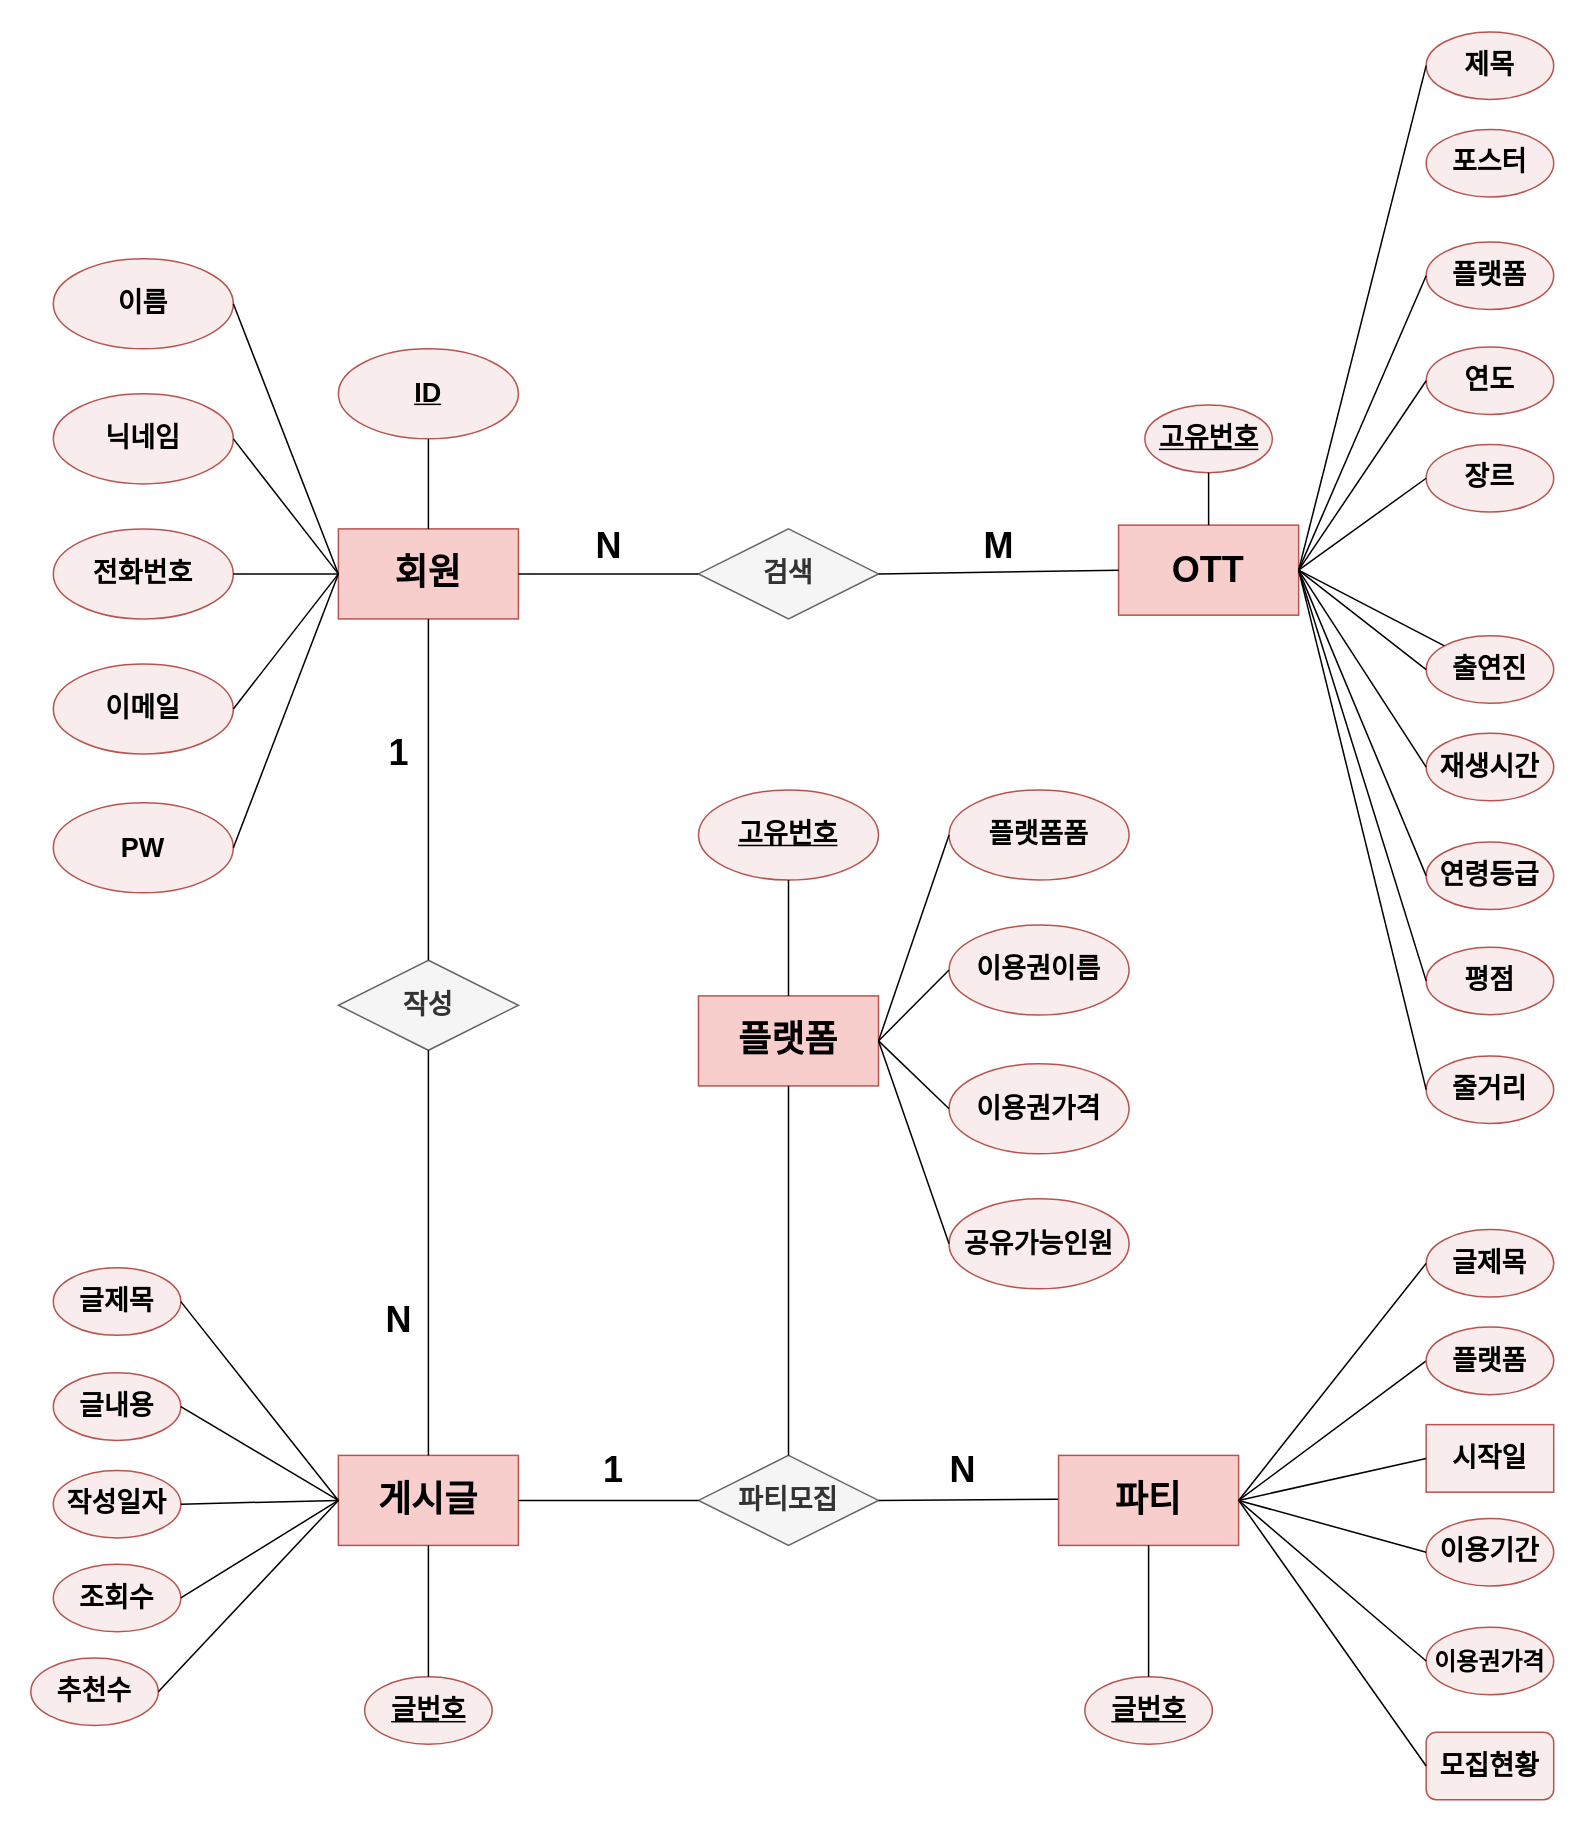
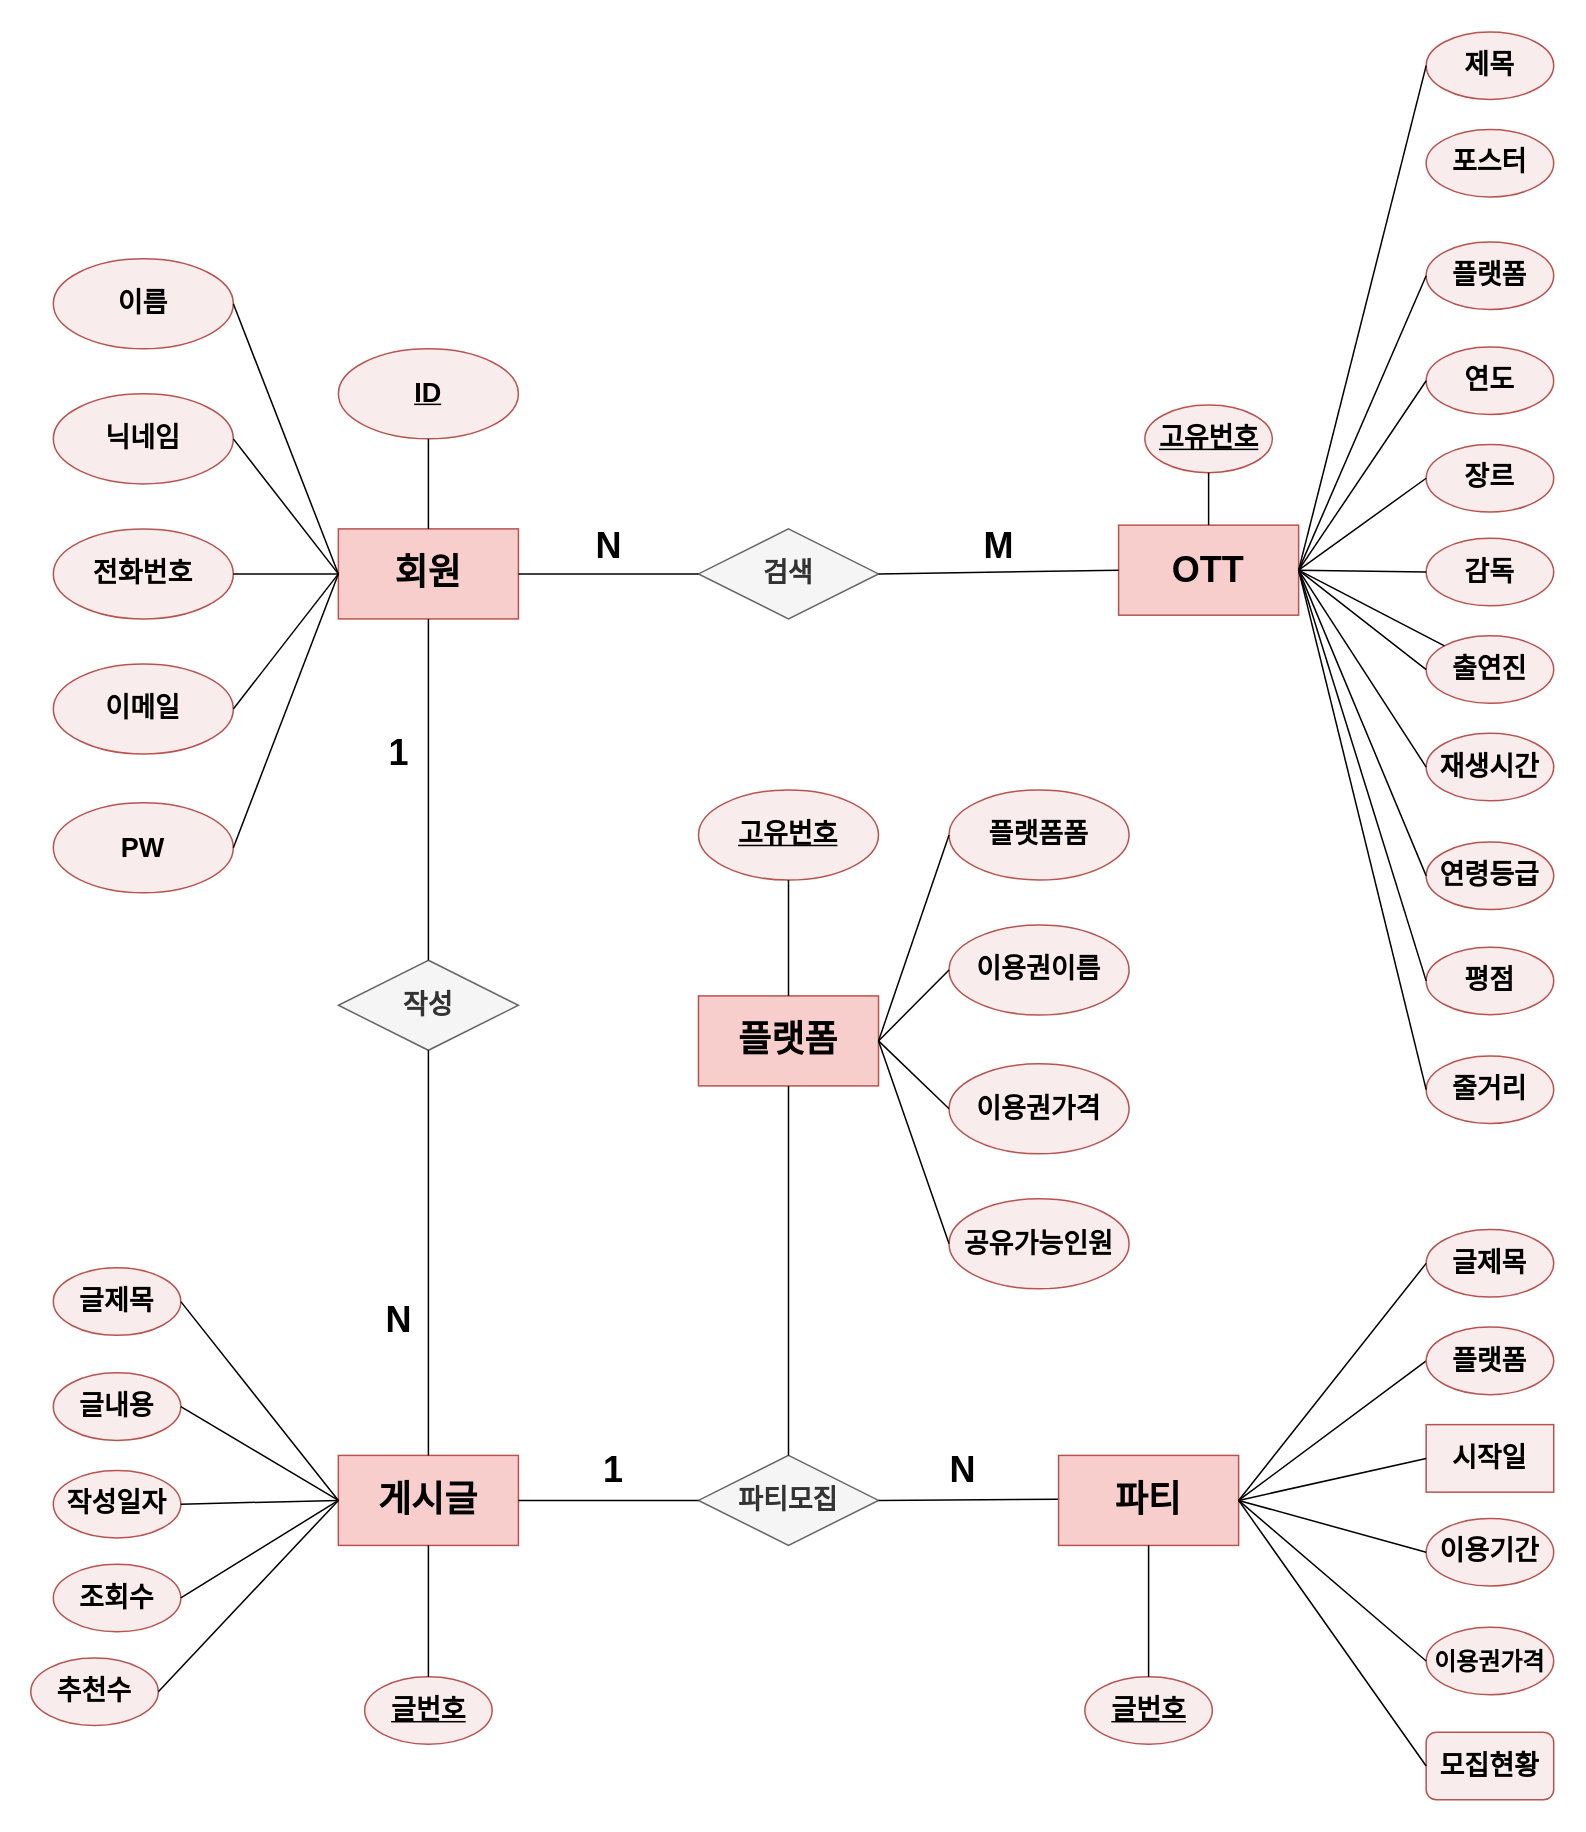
edge "OTT" -- "감독": added
node "감독": added
